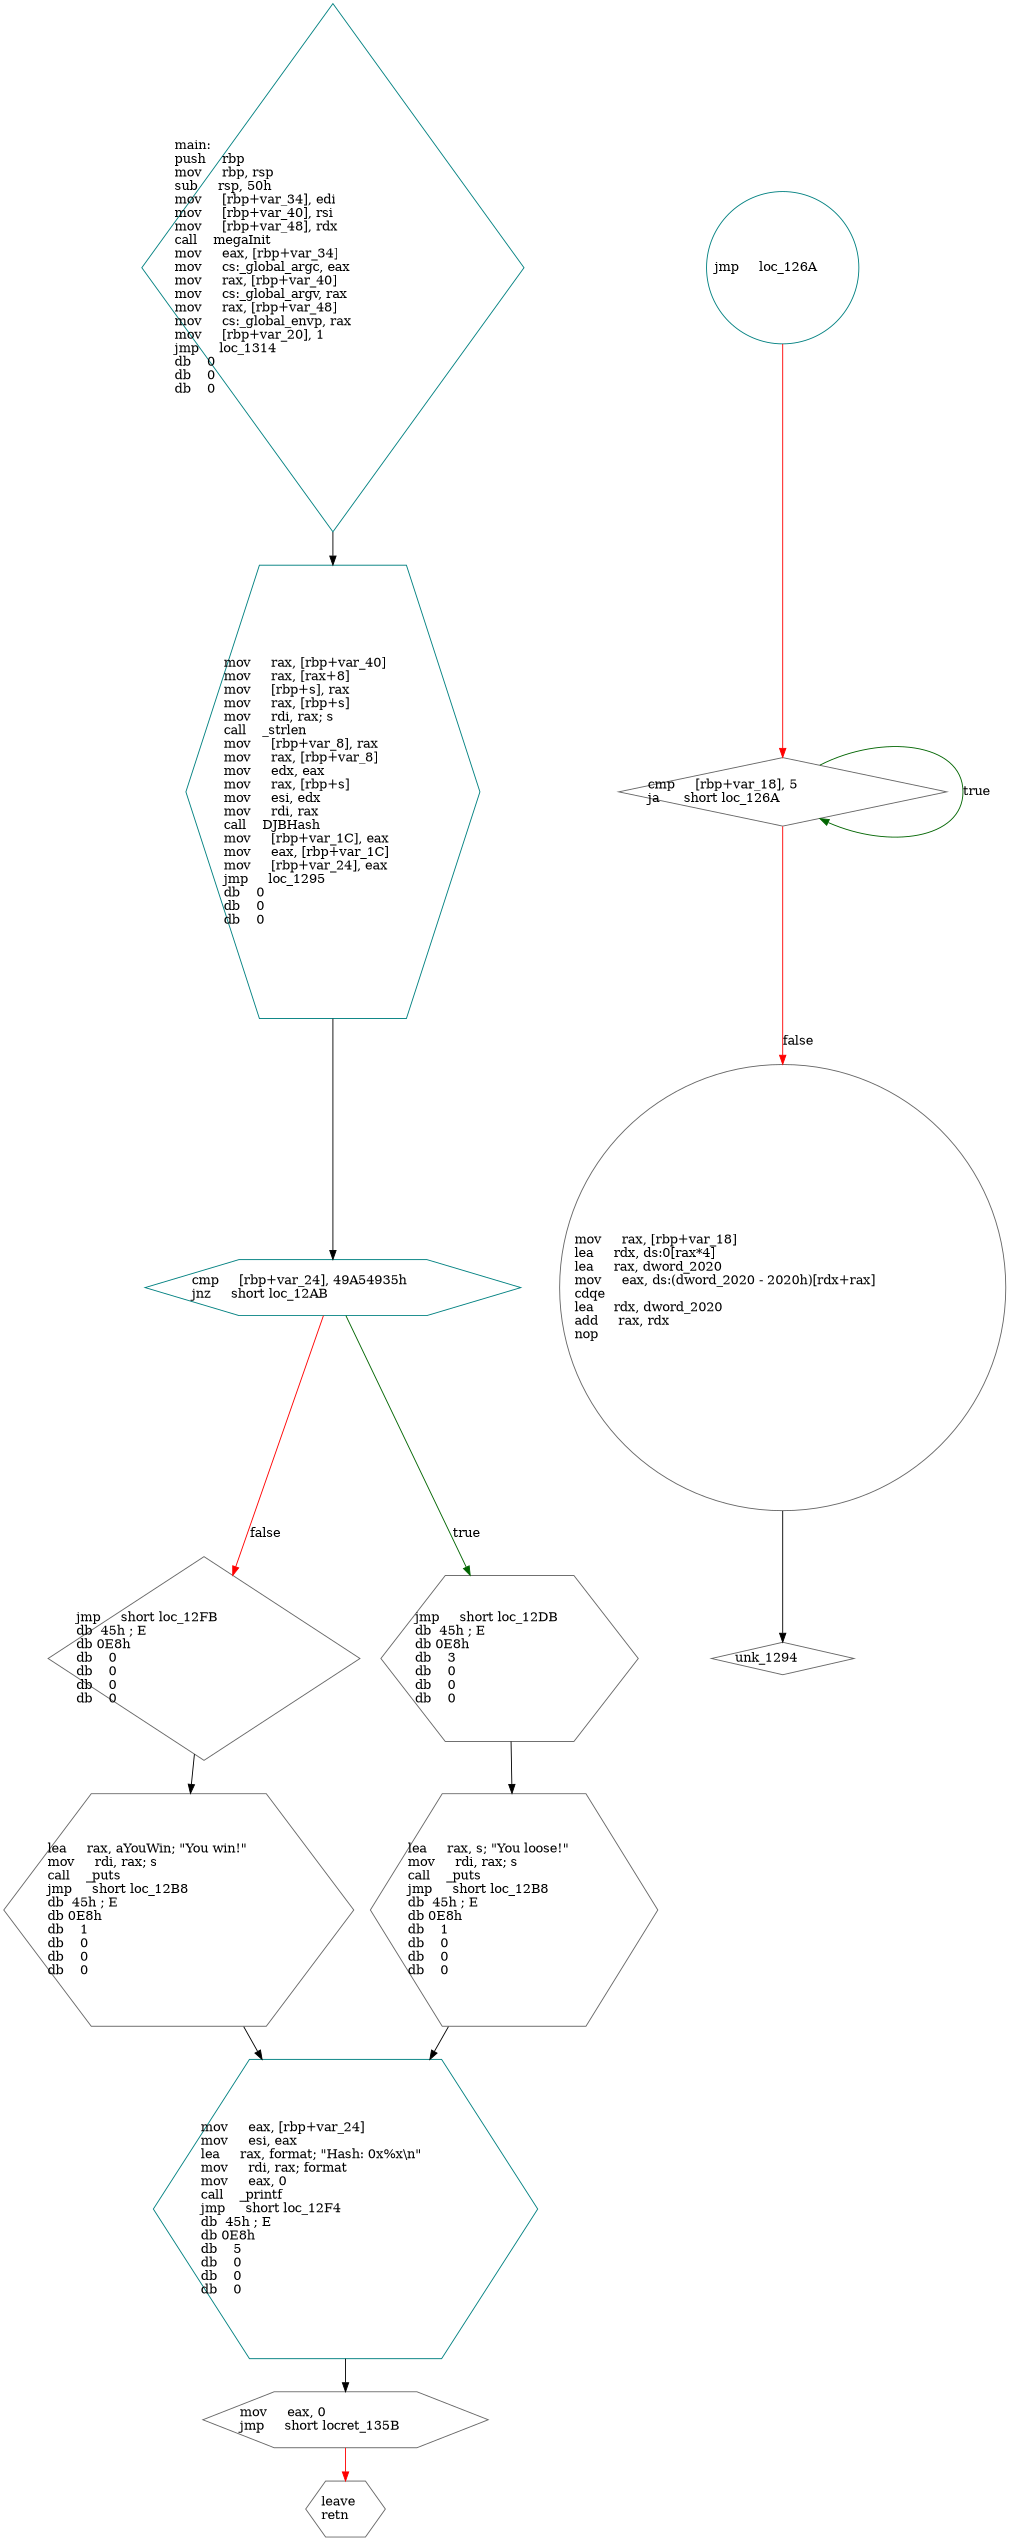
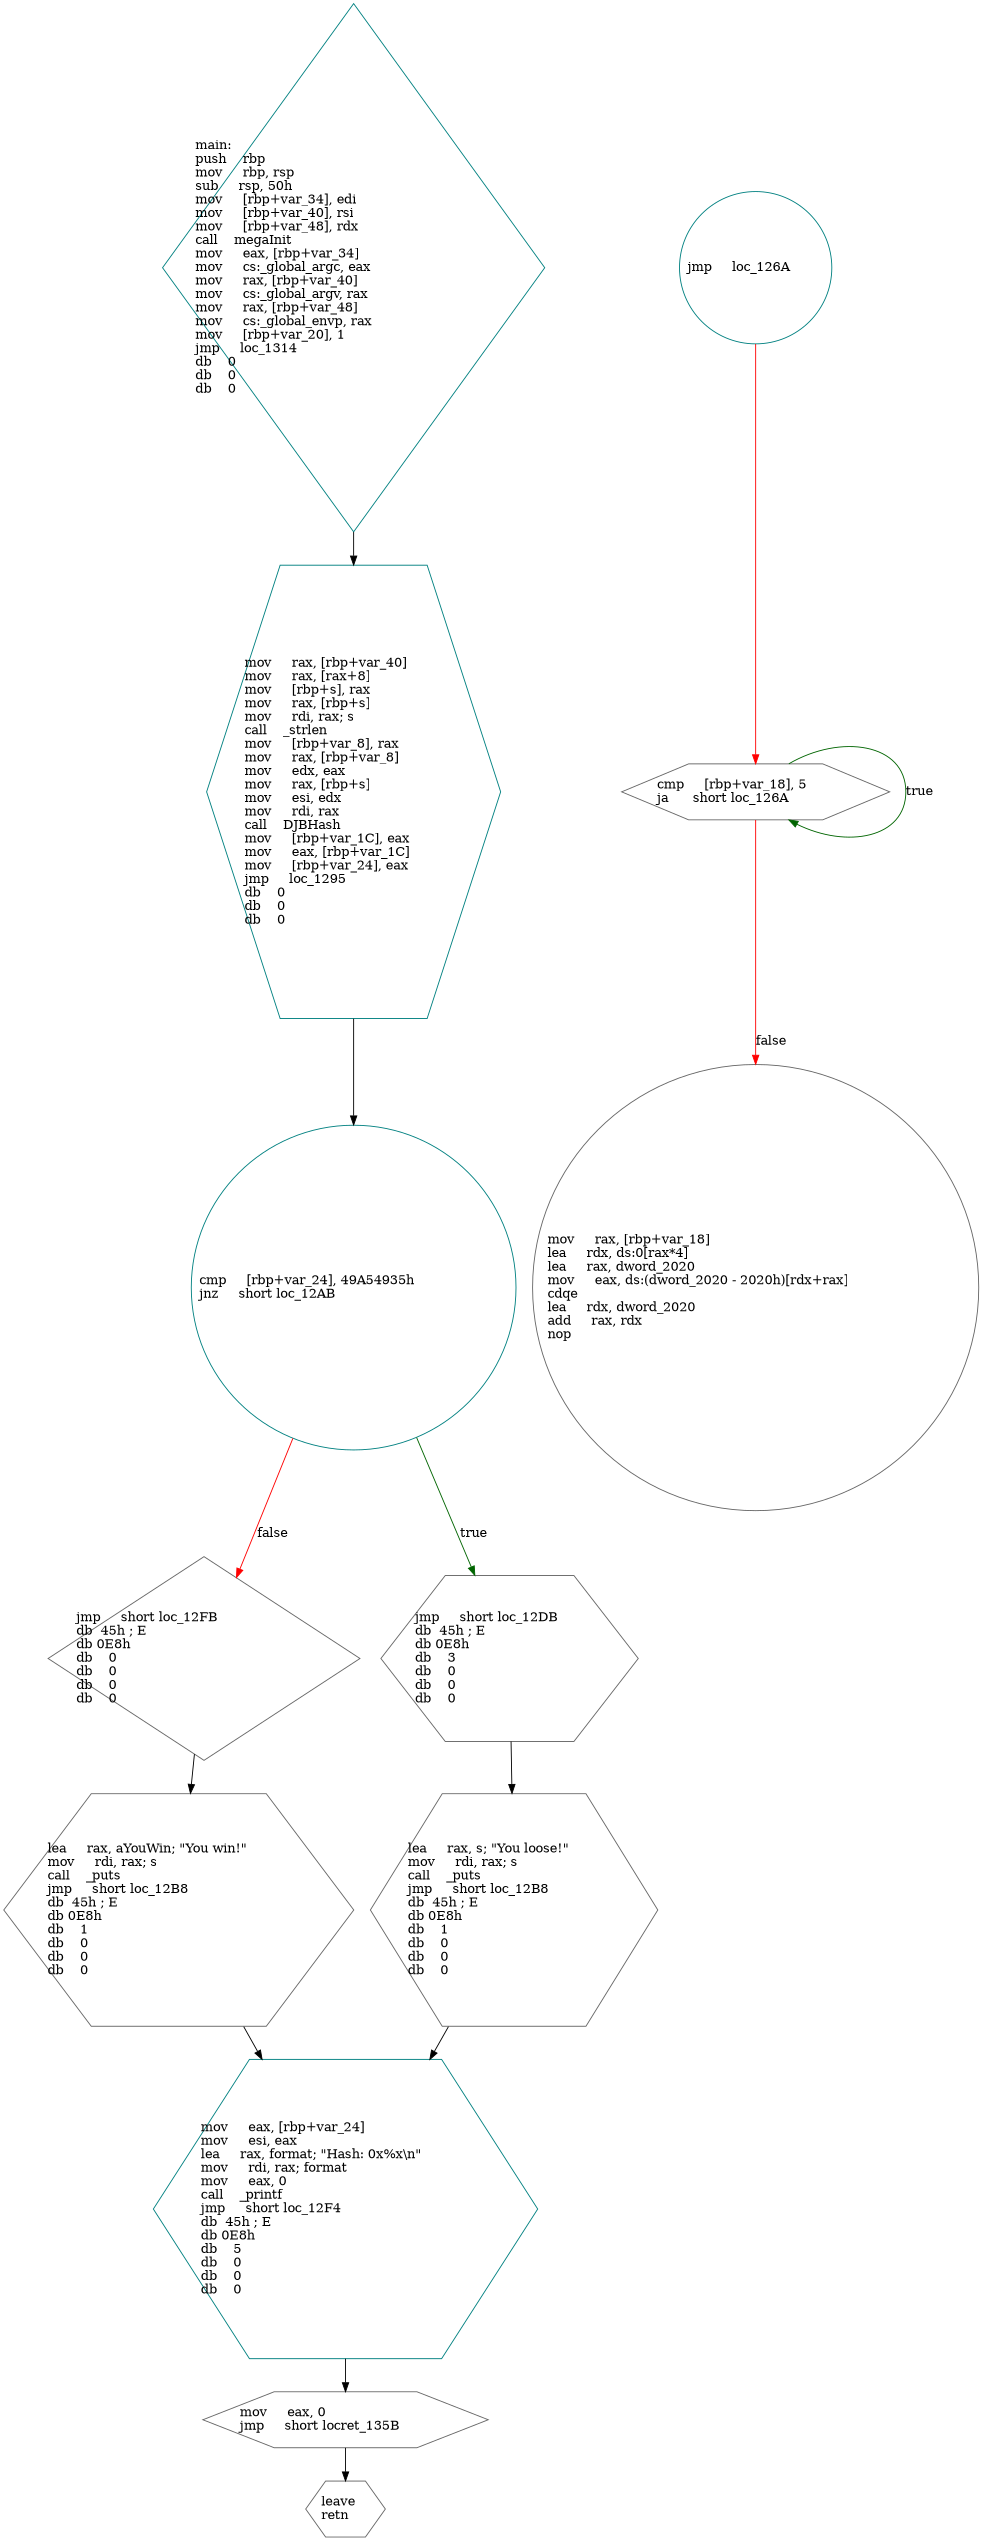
node "cmp     [rbp+var_18], 5 ja      short loc_126A": shape diamond -> hexagon
node "cmp     [rbp+var_24], 49A54935h jnz     short loc_12AB": shape hexagon -> circle
node "unk_1294": removed
edge "mov     eax, 0 jmp     short locret_135B" -> "leave retn": color red -> black
